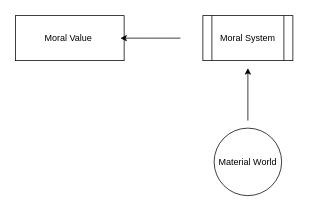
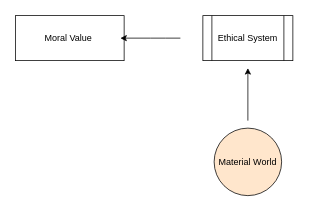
node "Moral System": label "Moral System" -> "Ethical System"
node "Material World": fillcolor #ffffff -> #ffe6cc
